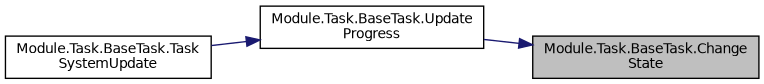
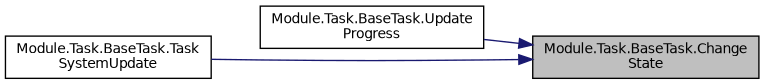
edge "Module.Task.BaseTask.Task SystemUpdate" -> "Module.Task.BaseTask.Update Progress": now "Module.Task.BaseTask.Task SystemUpdate" -> "Module.Task.BaseTask.Change State"
